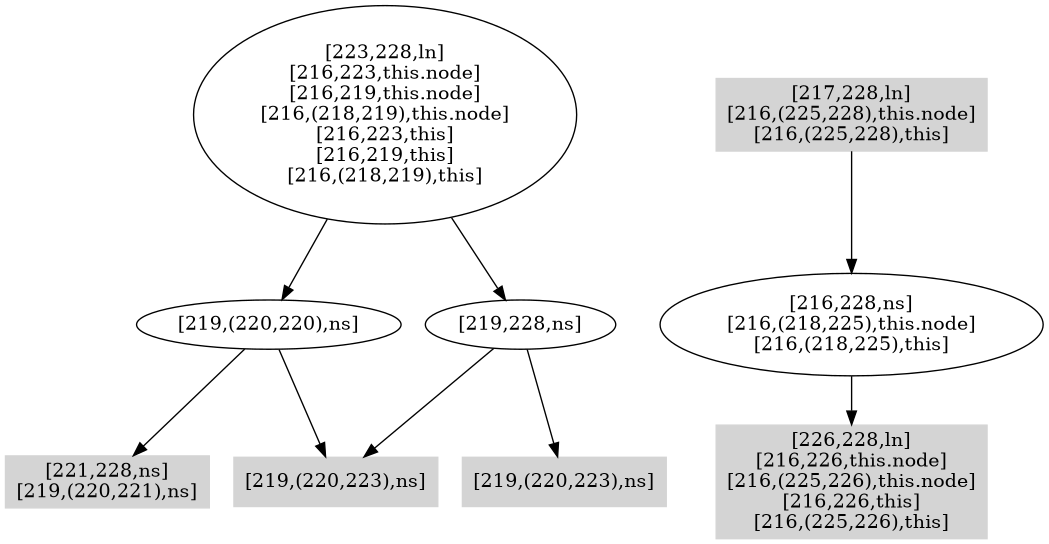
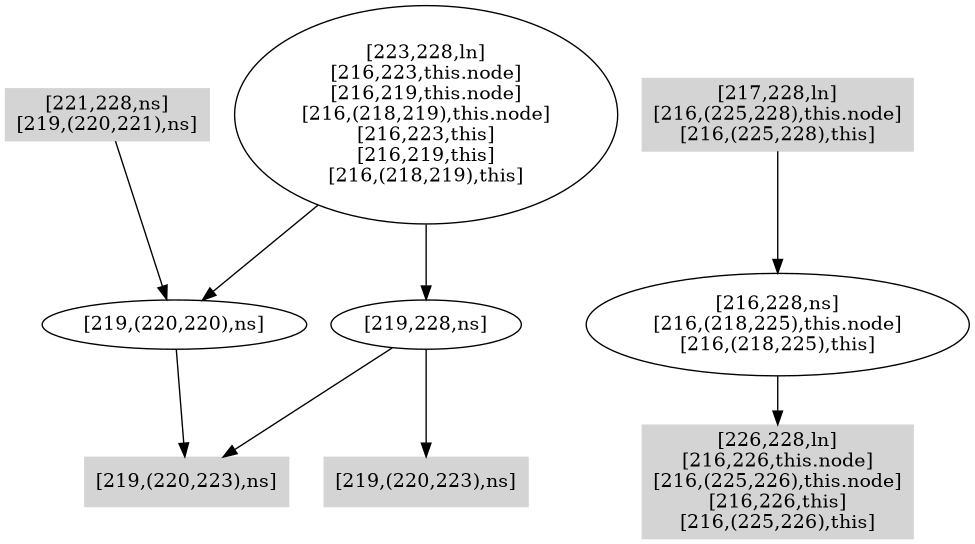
edge "[219,(220,220),ns]" -> "[221,228,ns] [219,(220,221),ns]": reversed
